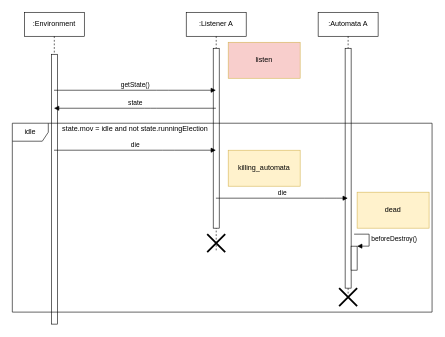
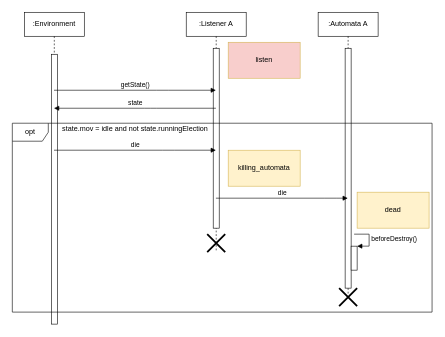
node "idle": label "idle" -> "opt"
